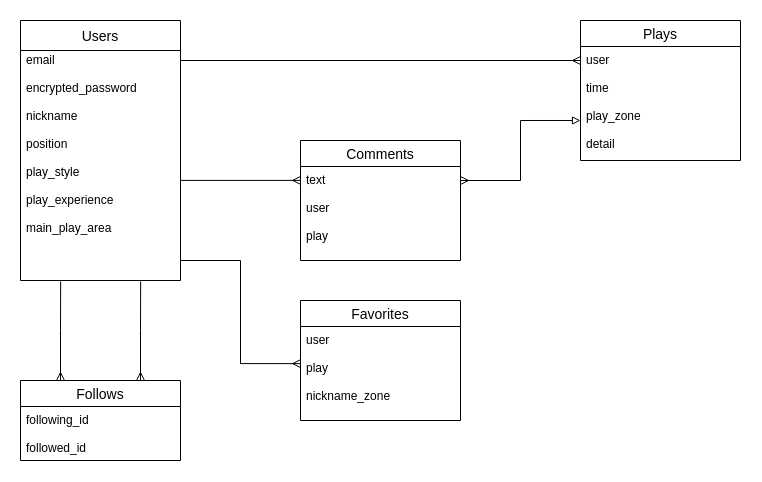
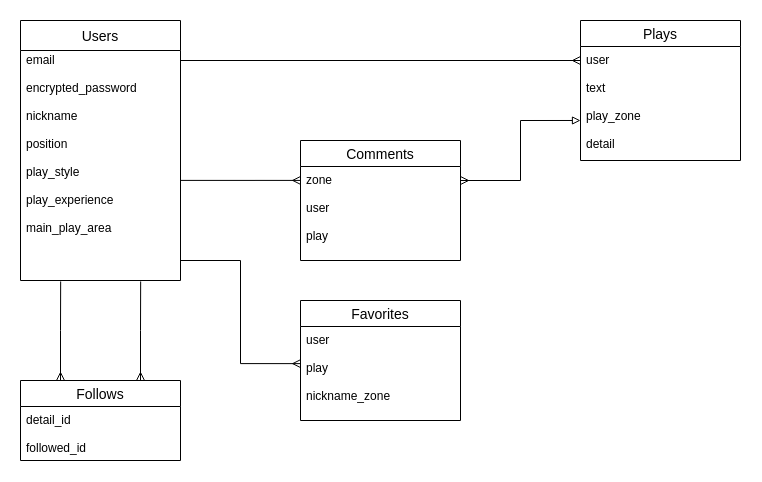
node "user time play_zone detail": label "user time play_zone detail" -> "user text play_zone detail"
node "text user play": label "text user play" -> "zone user play"
node "following_id followed_id": label "following_id followed_id" -> "detail_id followed_id"
